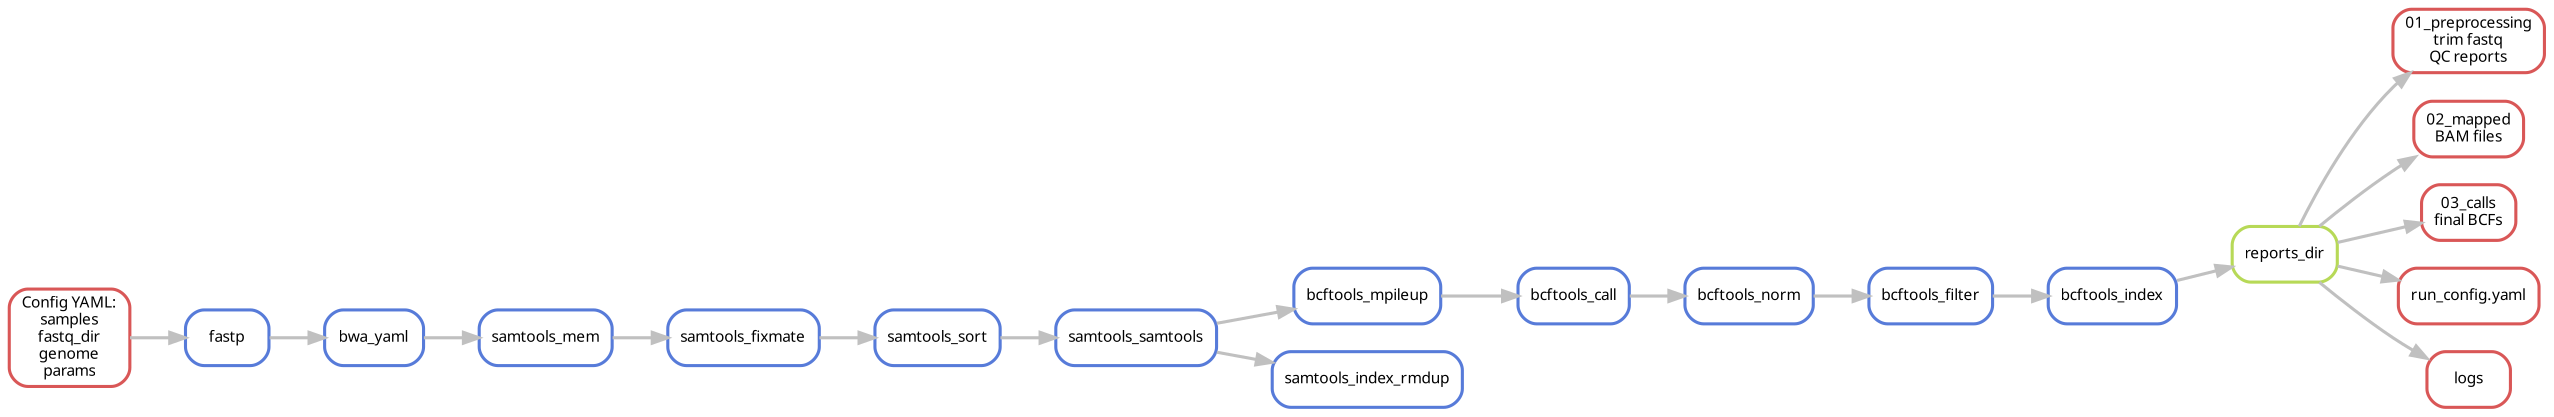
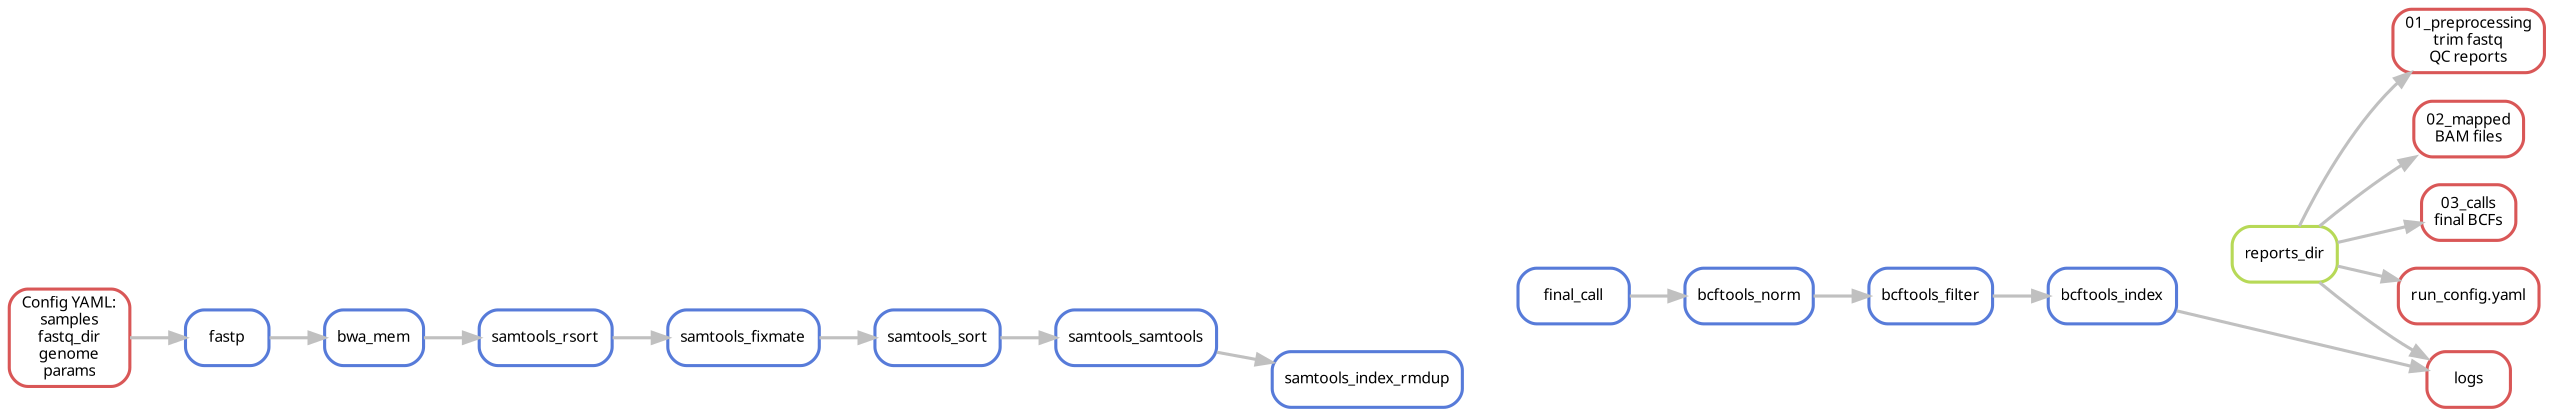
edge "bcftools_index" -> "reports_dir": now "bcftools_index" -> "logs"
node "bcftools_mpileup": removed
node "bcftools_call": label "bcftools_call" -> "final_call"
node "bwa_yaml": label "bwa_yaml" -> "bwa_mem"
node "samtools_mem": label "samtools_mem" -> "samtools_rsort"
